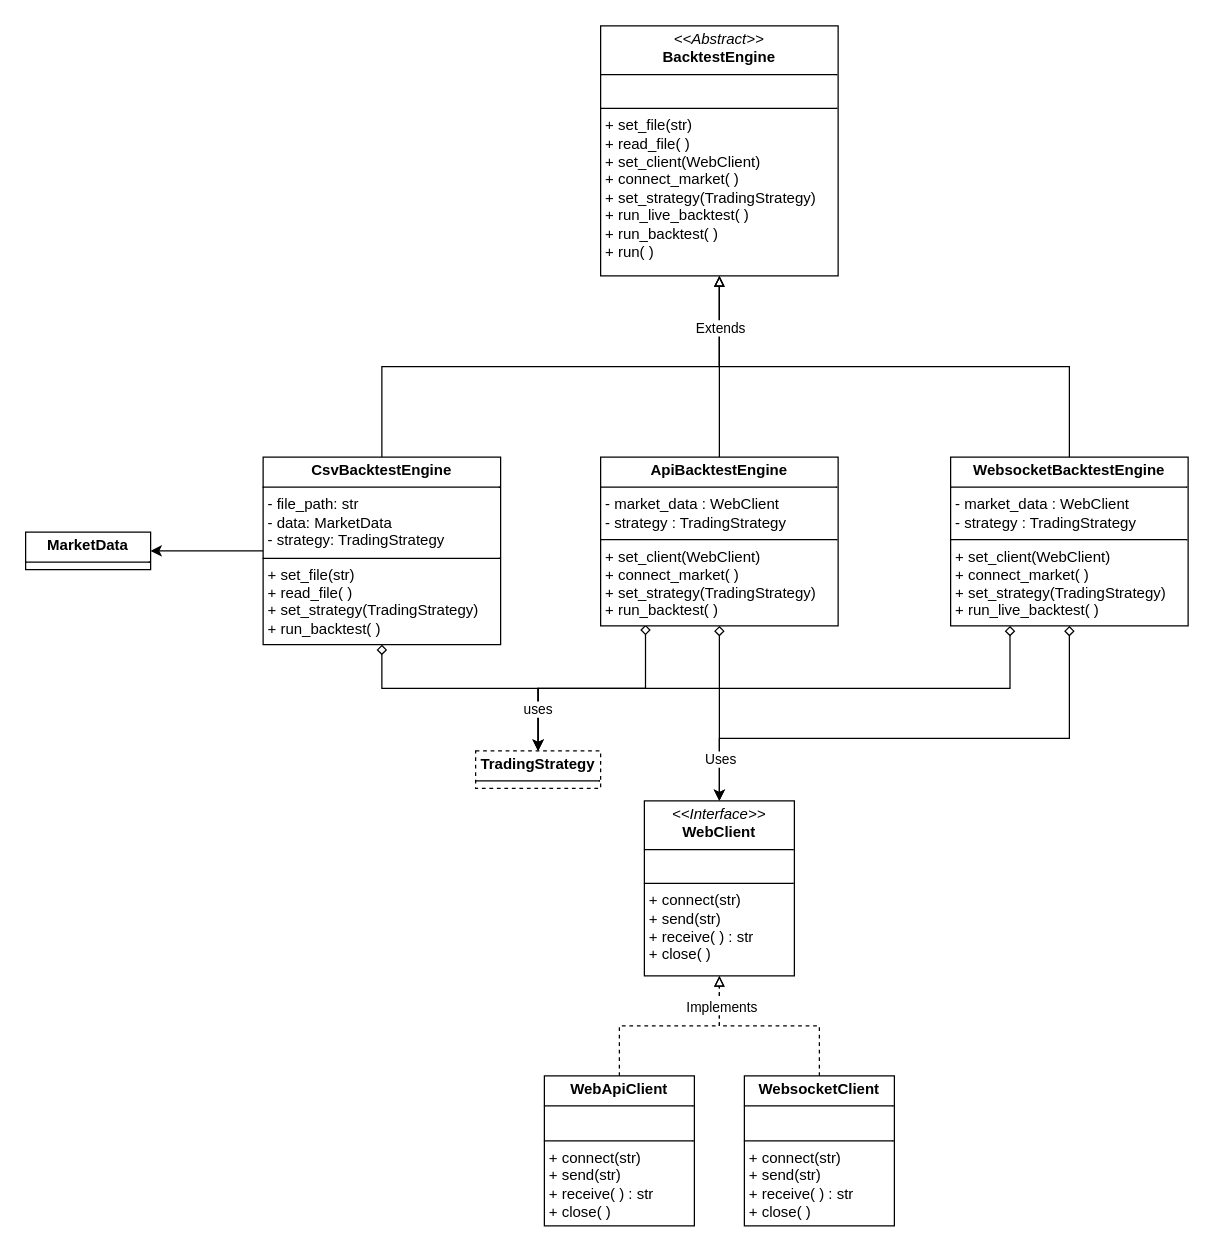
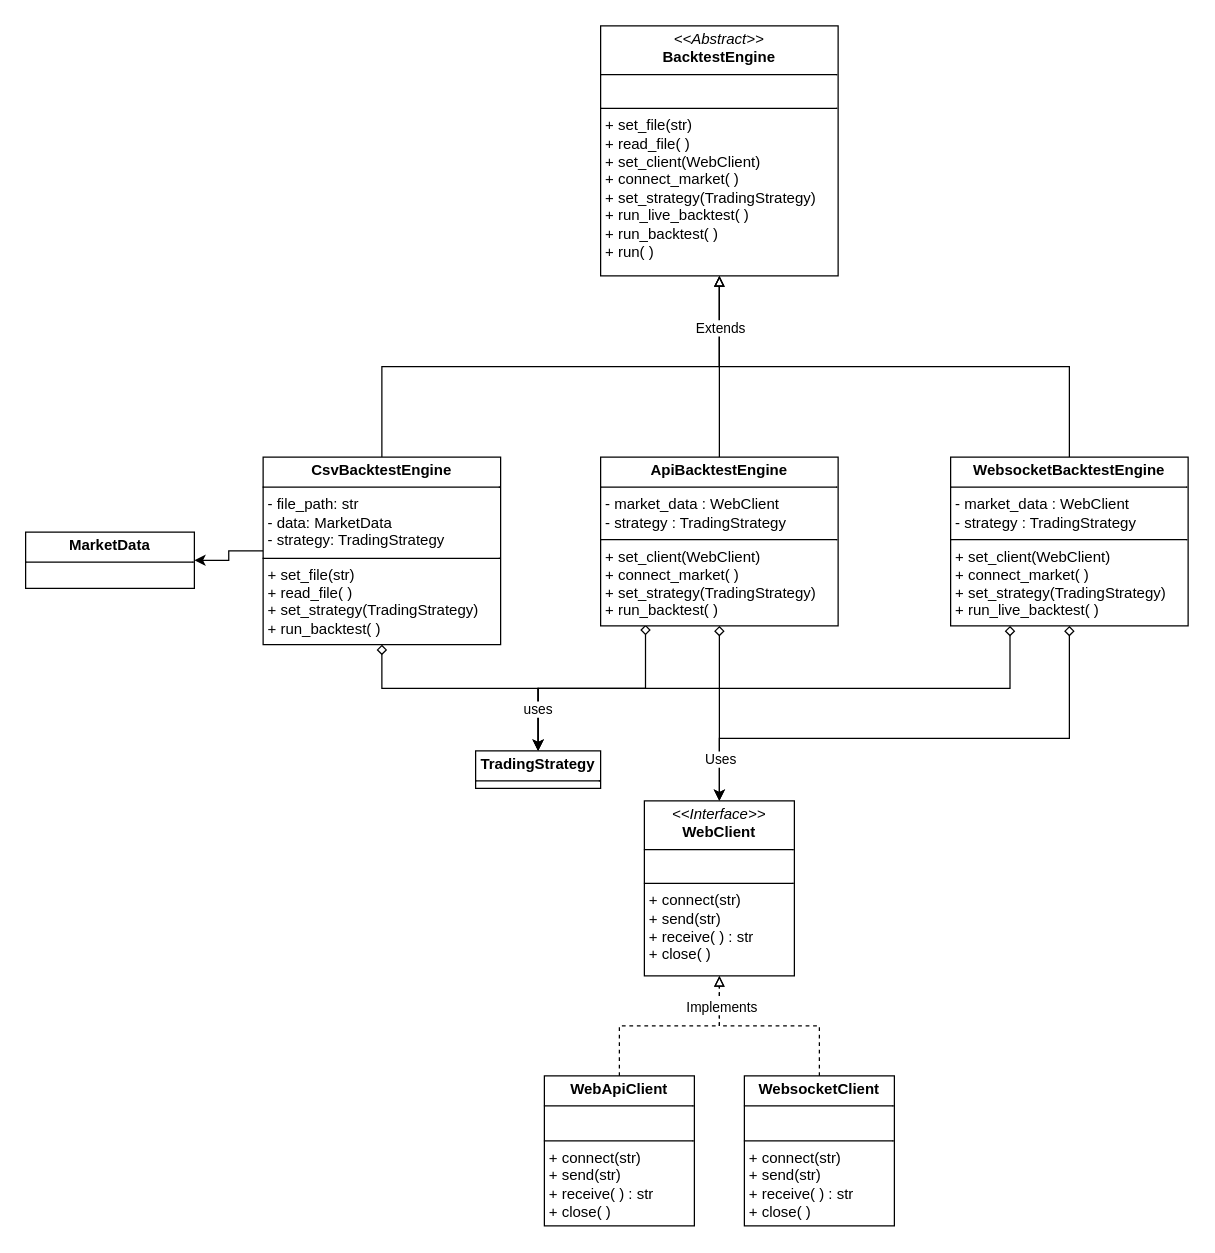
node "MarketData": size 125x38 -> 169x56
node "TradingStrategy": style dashed -> solid
